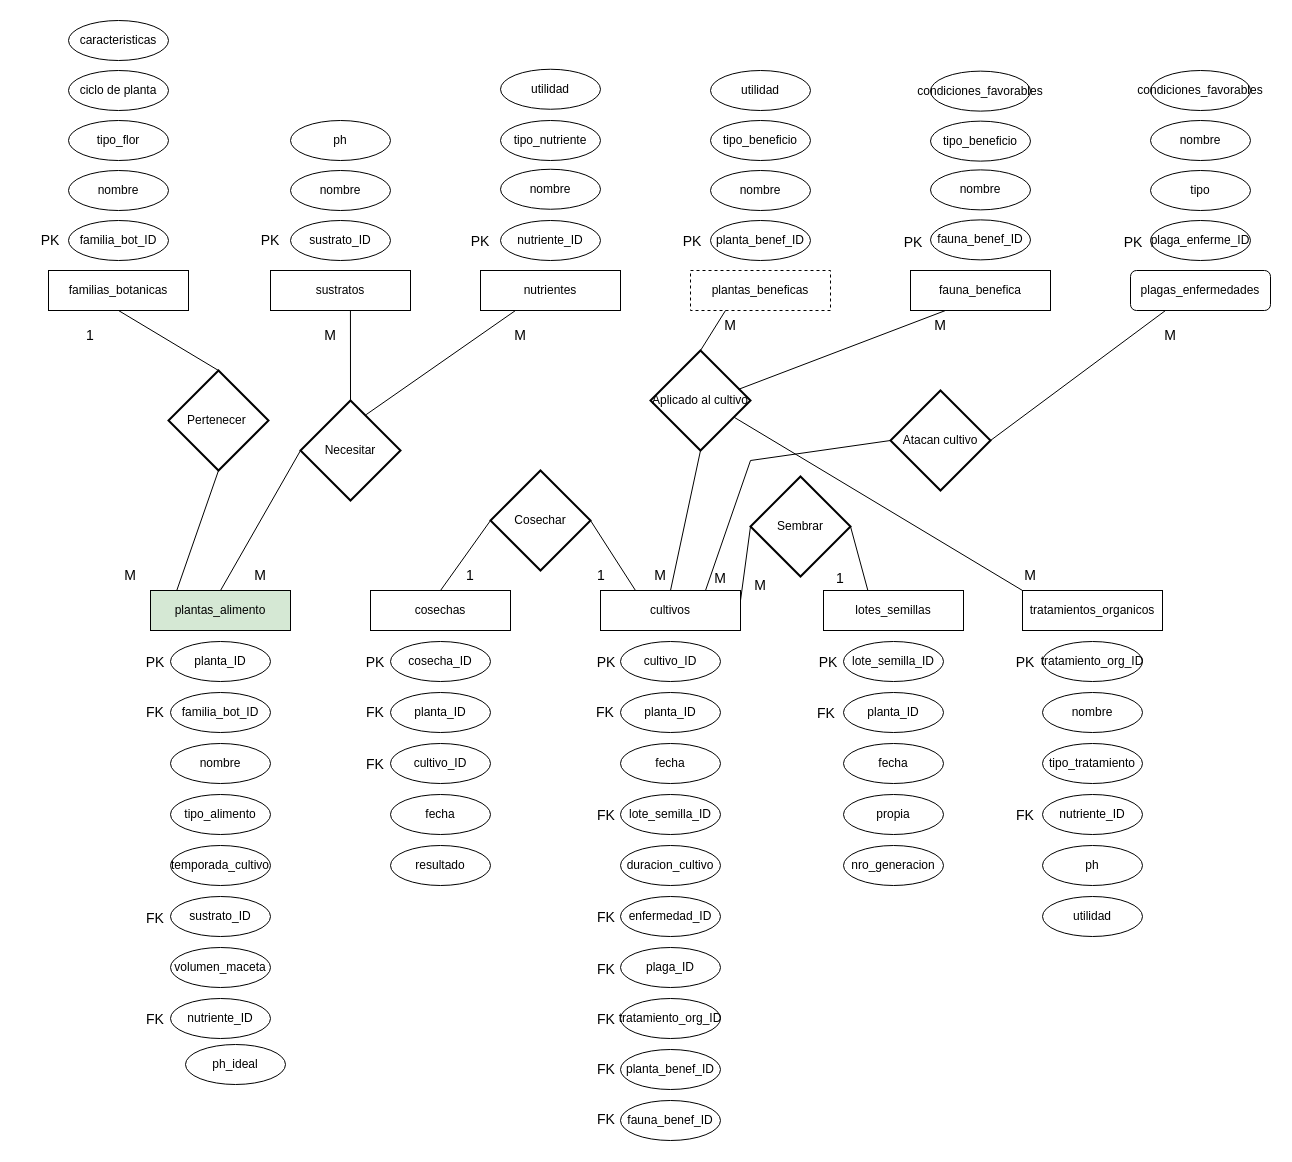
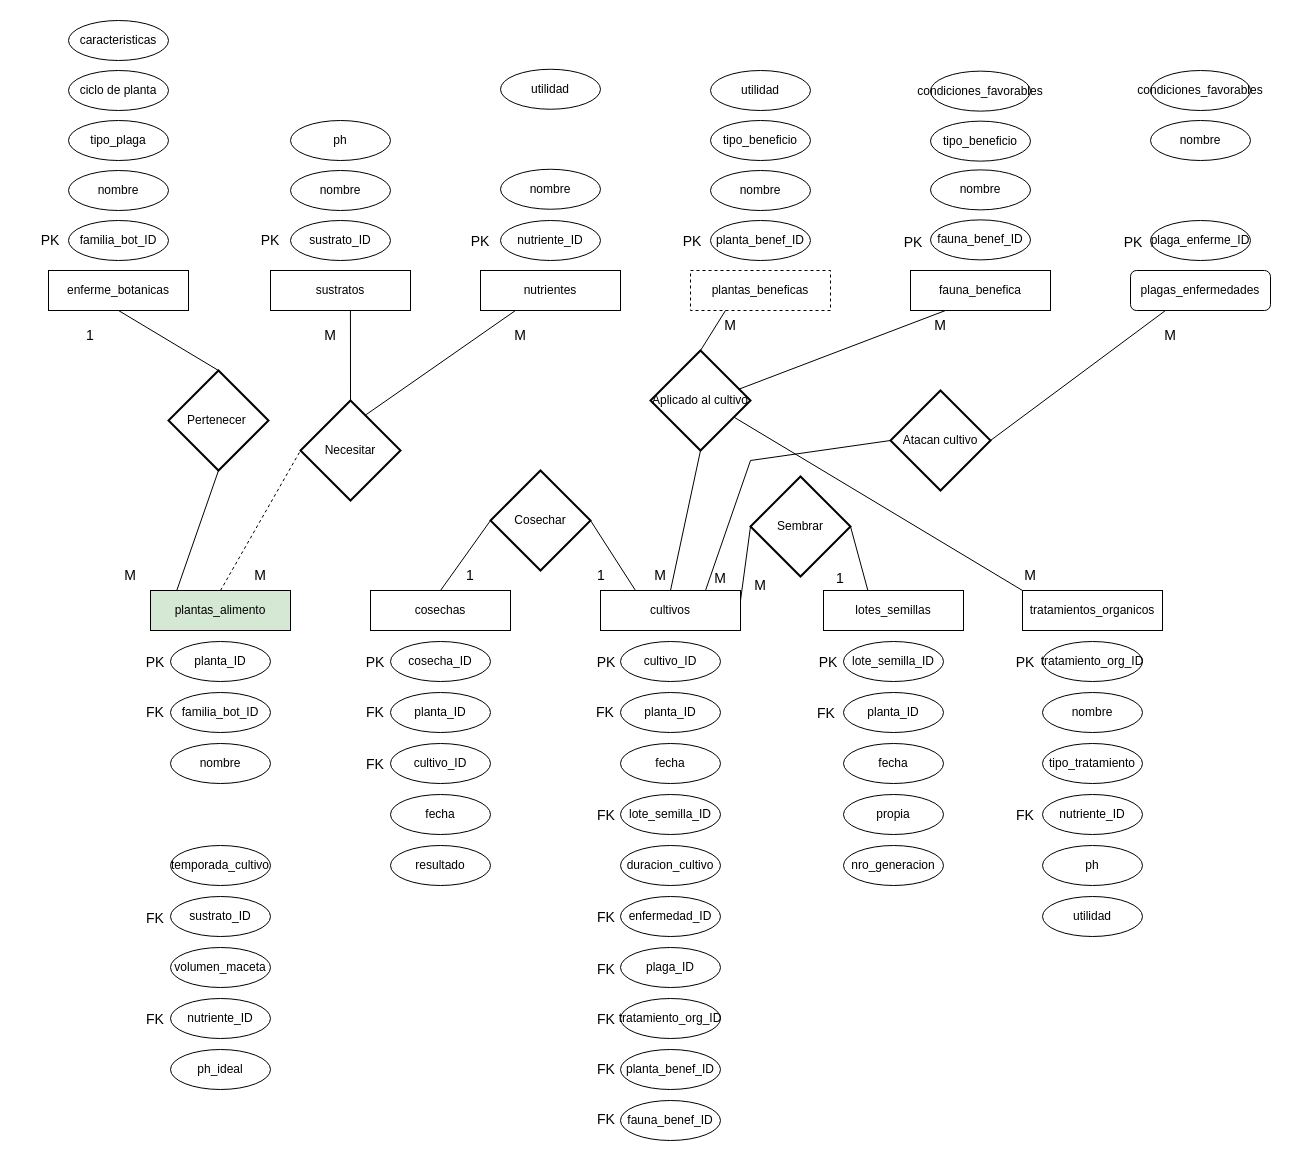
node "tipo_flor": label "tipo_flor" -> "tipo_plaga"
node "tipo_nutriente": removed
node "tipo": removed
node "familias_botanicas": label "familias_botanicas" -> "enferme_botanicas"
edge "Necesitar" -- "plantas_alimento": style solid -> dashed
node "tipo_alimento": removed
node "ph_ideal": moved (236, 1065) -> (221, 1070)
